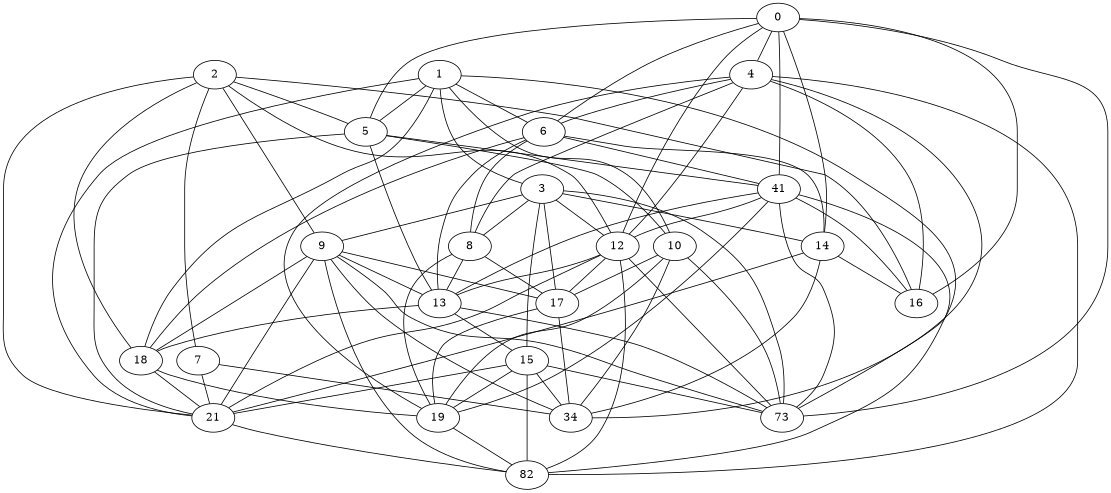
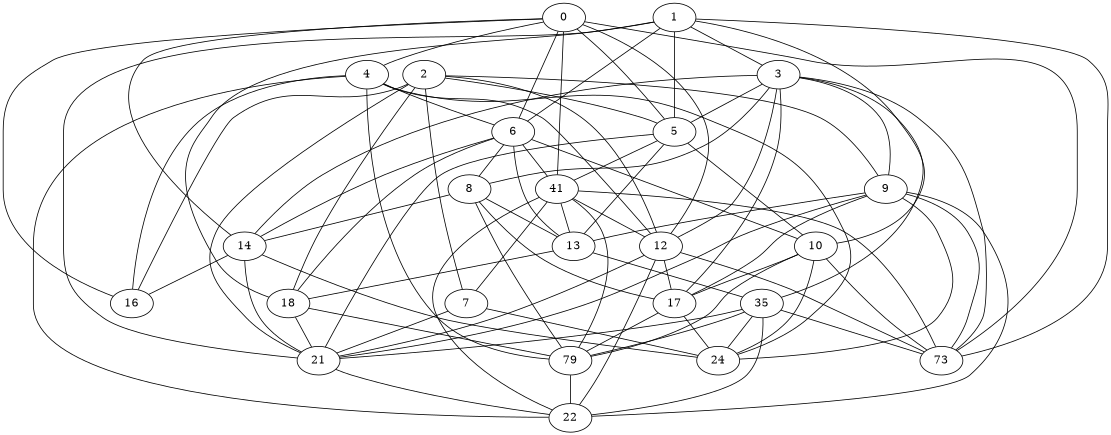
edge "3" -- "5": added
edge "4" -- "8": now "14" -- "8"
edge "6" -- "10": added
edge "41" -- "16": now "41" -- "7"
edge "12" -- "13": removed
edge "9" -- "18": removed
edge "13" -- "73": removed
node "15": label "15" -> "35"
node "19": label "19" -> "79"
node "34": label "34" -> "24"
node "82": label "82" -> "22"
